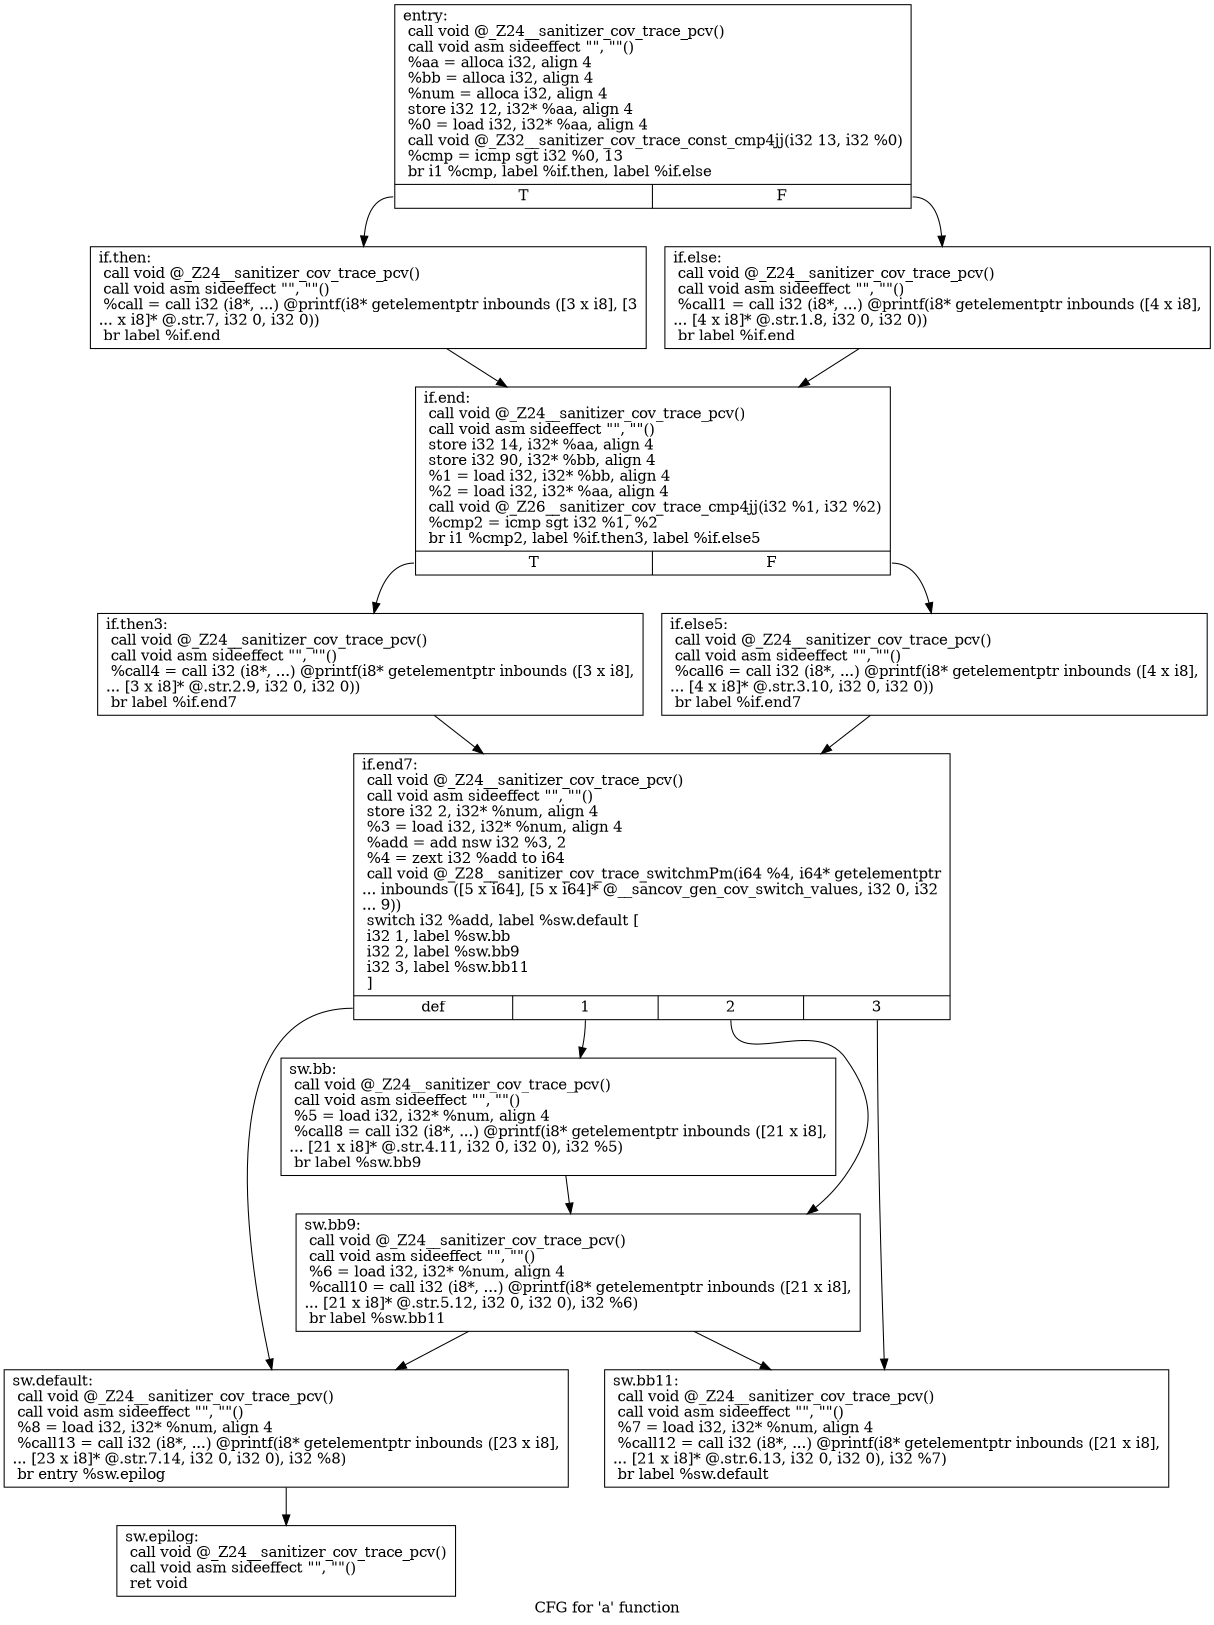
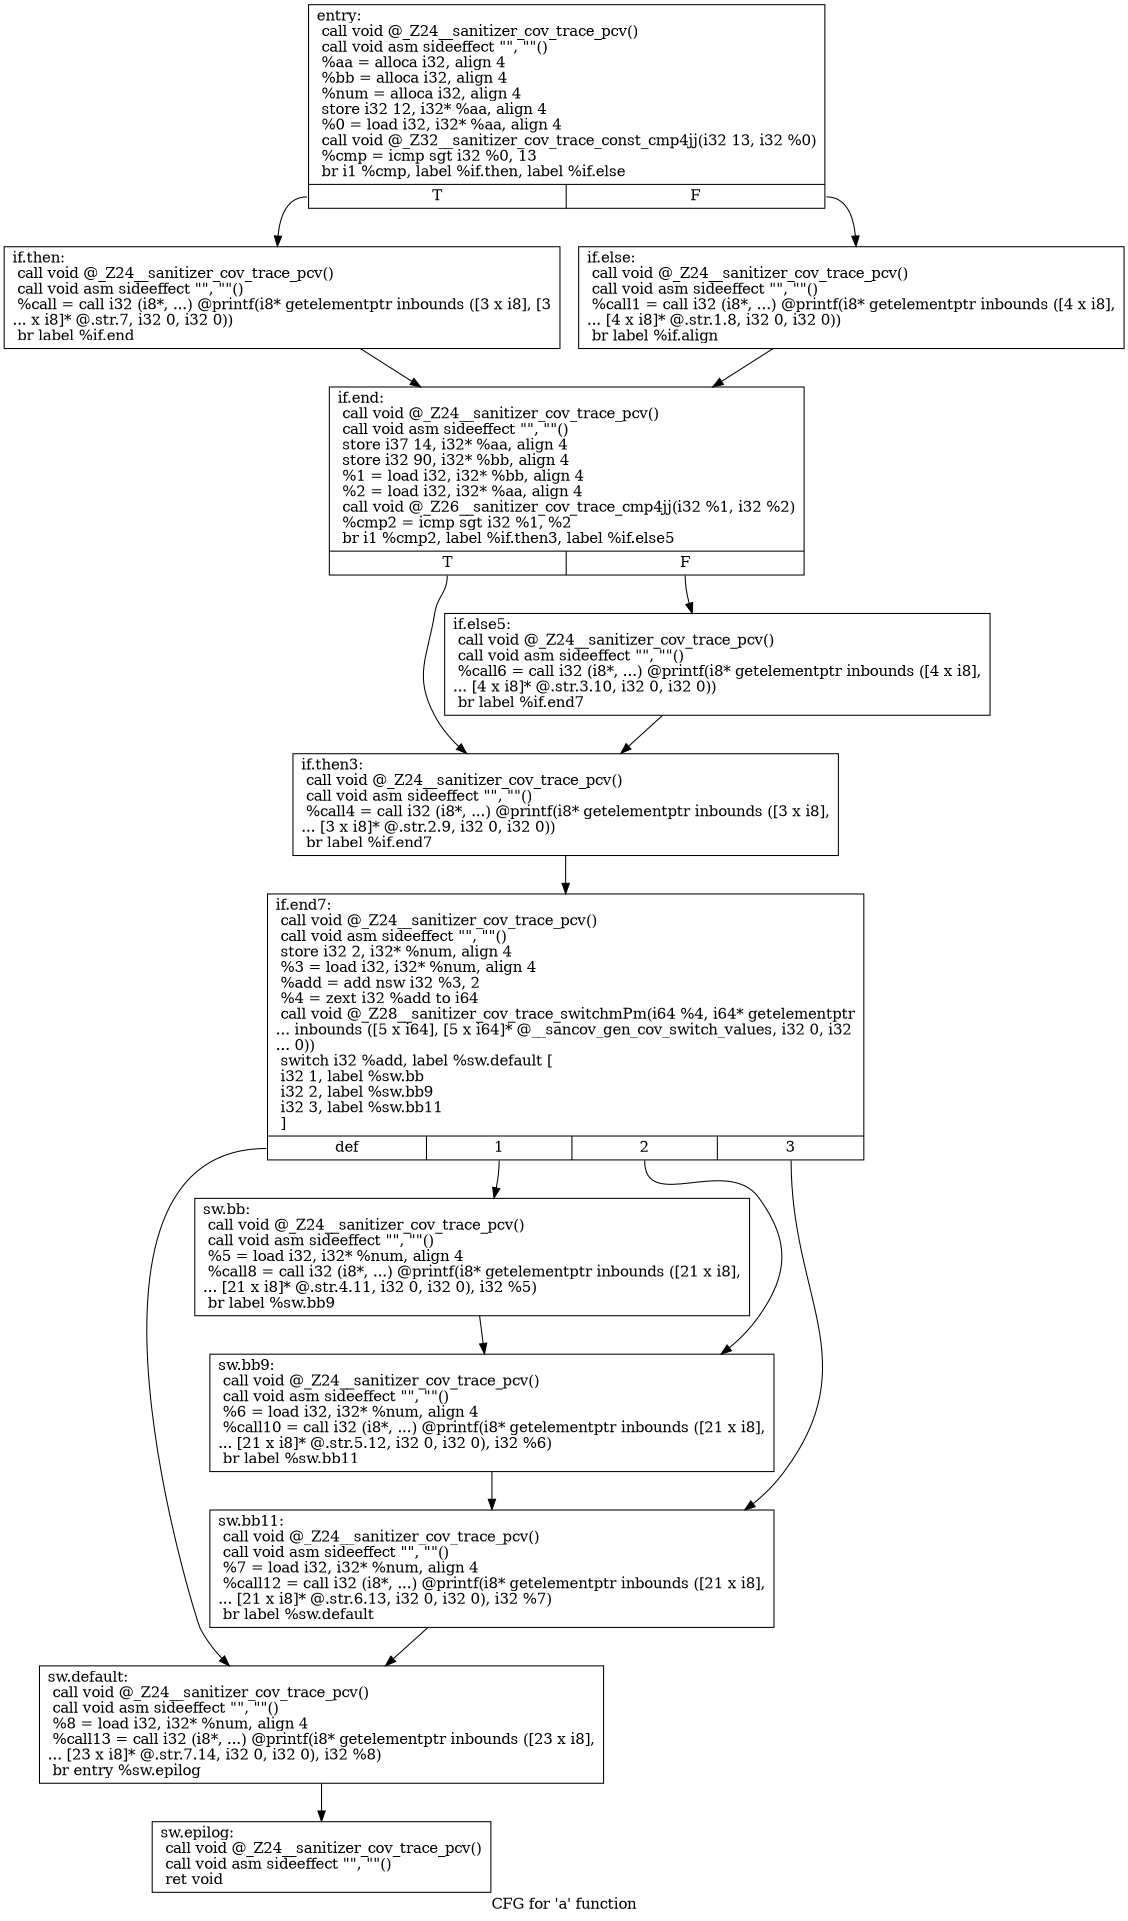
node "if.else:": text "br label %if.end" -> "br label %if.align"
node "if.end:": text "store i32 14, i32* %aa, align 4" -> "store i37 14, i32* %aa, align 4"
edge "if.else5:" -> "if.end7:": now "if.else5:" -> "if.then3:"
node "if.end7:": text "... 9))" -> "... 0))"
edge "sw.bb9:" -> "sw.default:": now "sw.bb11:" -> "sw.default:"
